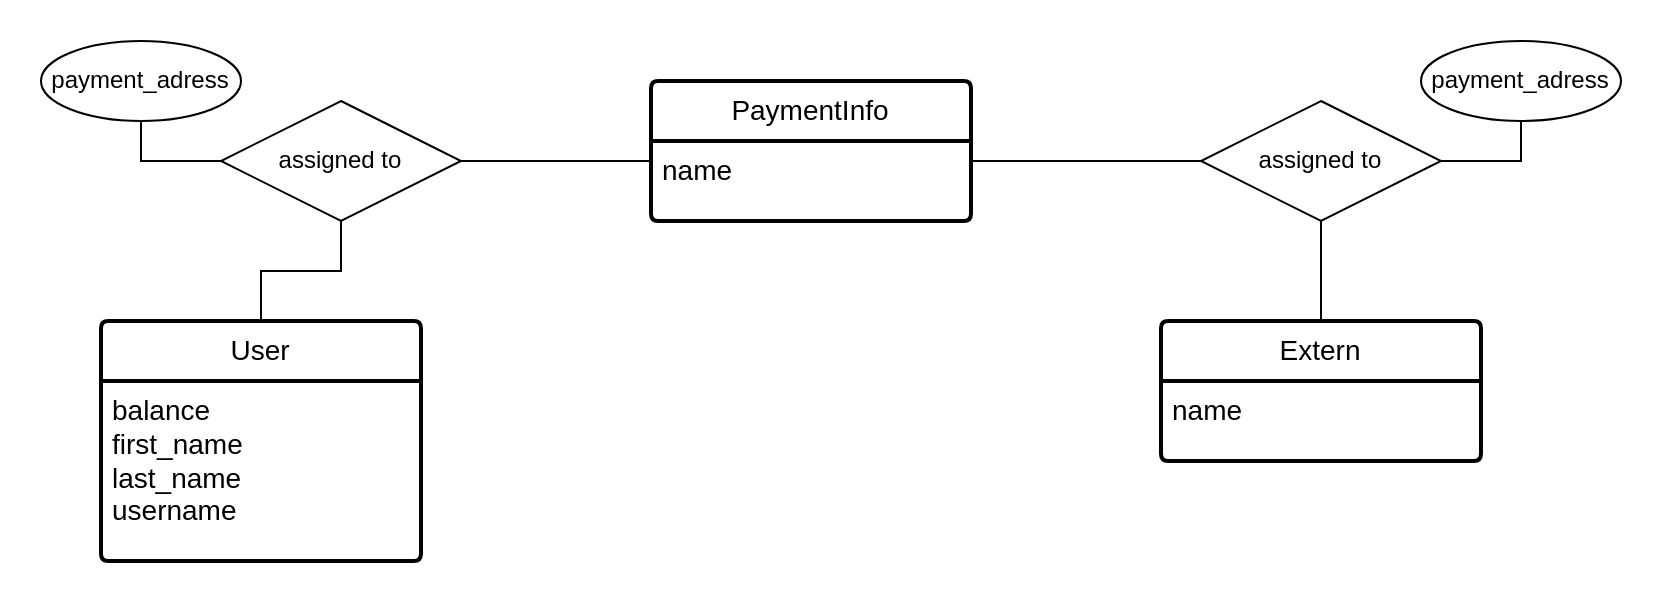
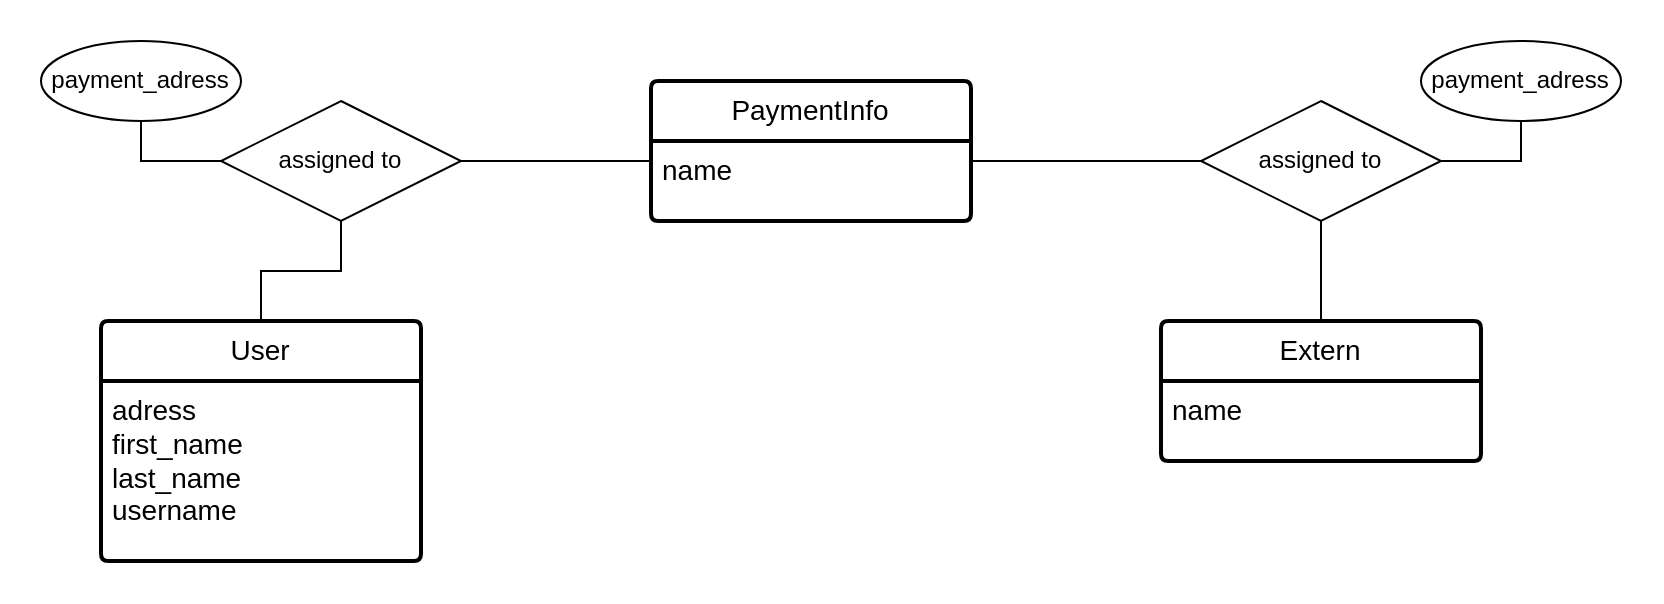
node "balance first_name last_name username": label "balance first_name last_name username" -> "adress first_name last_name username"
